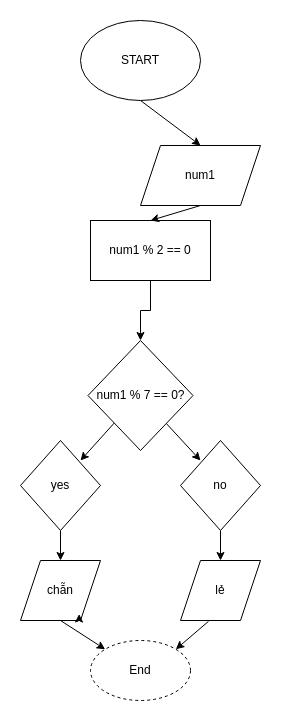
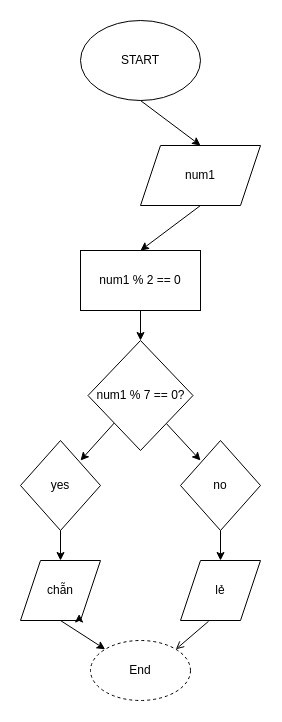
node "num1 % 2 == 0": moved (151, 251) -> (141, 281)
edge "lẻ" -> "End": arrowhead classic -> open
